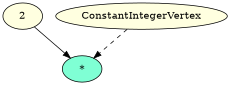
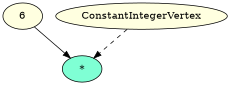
node "2": label "2" -> "6"
